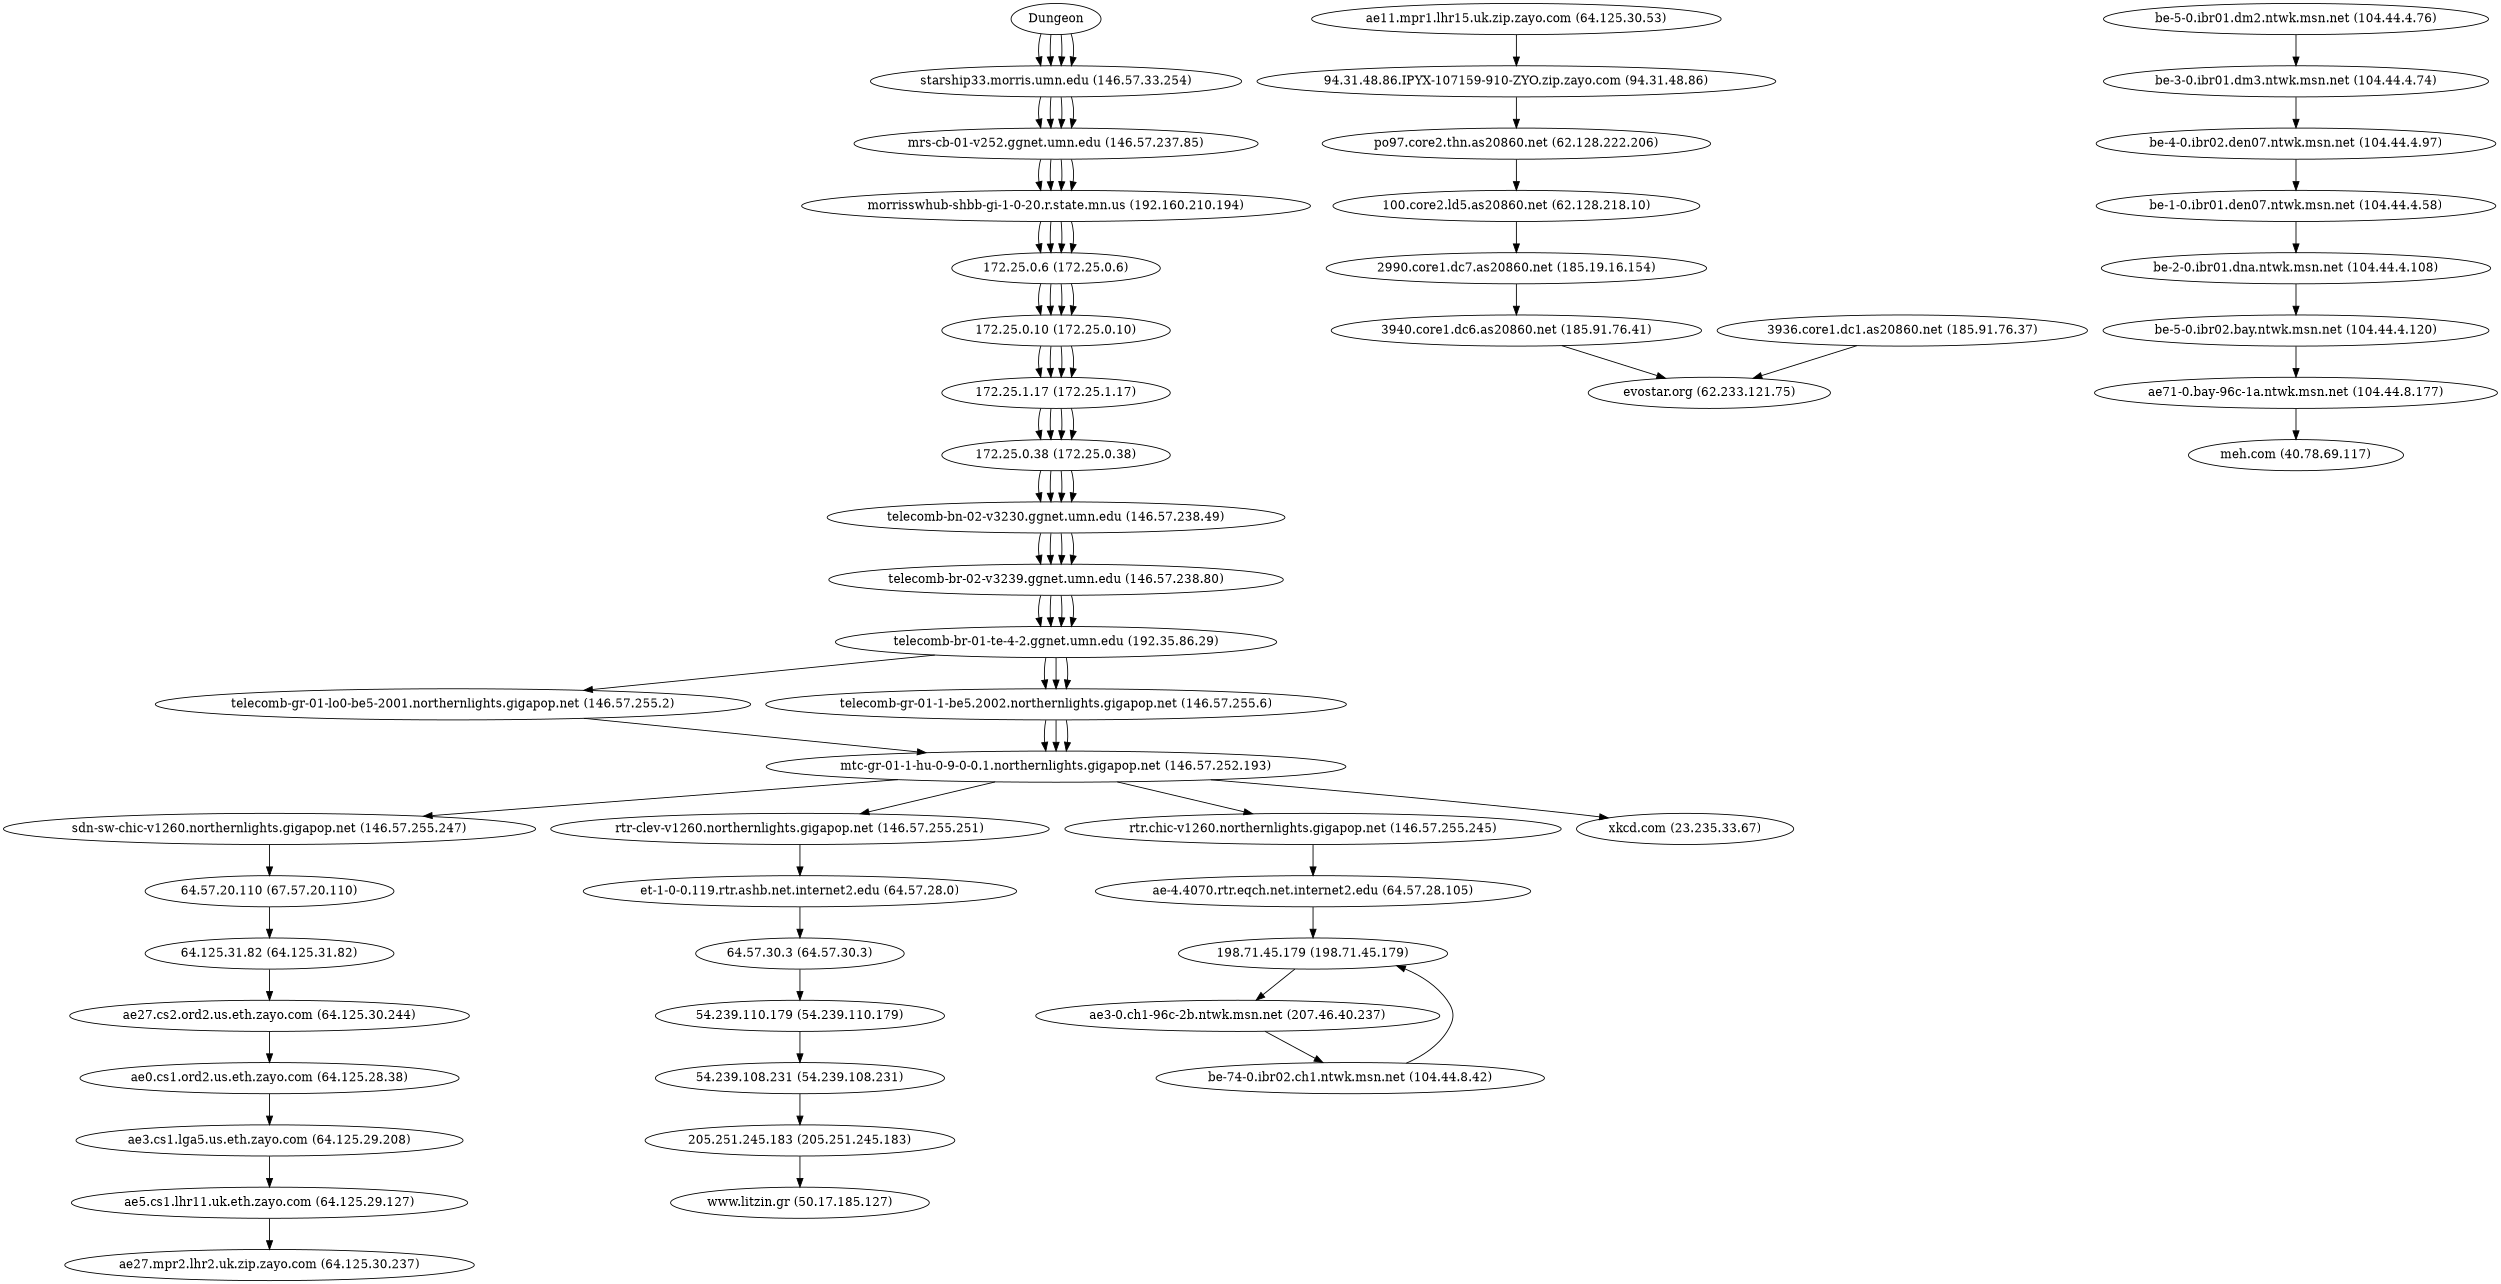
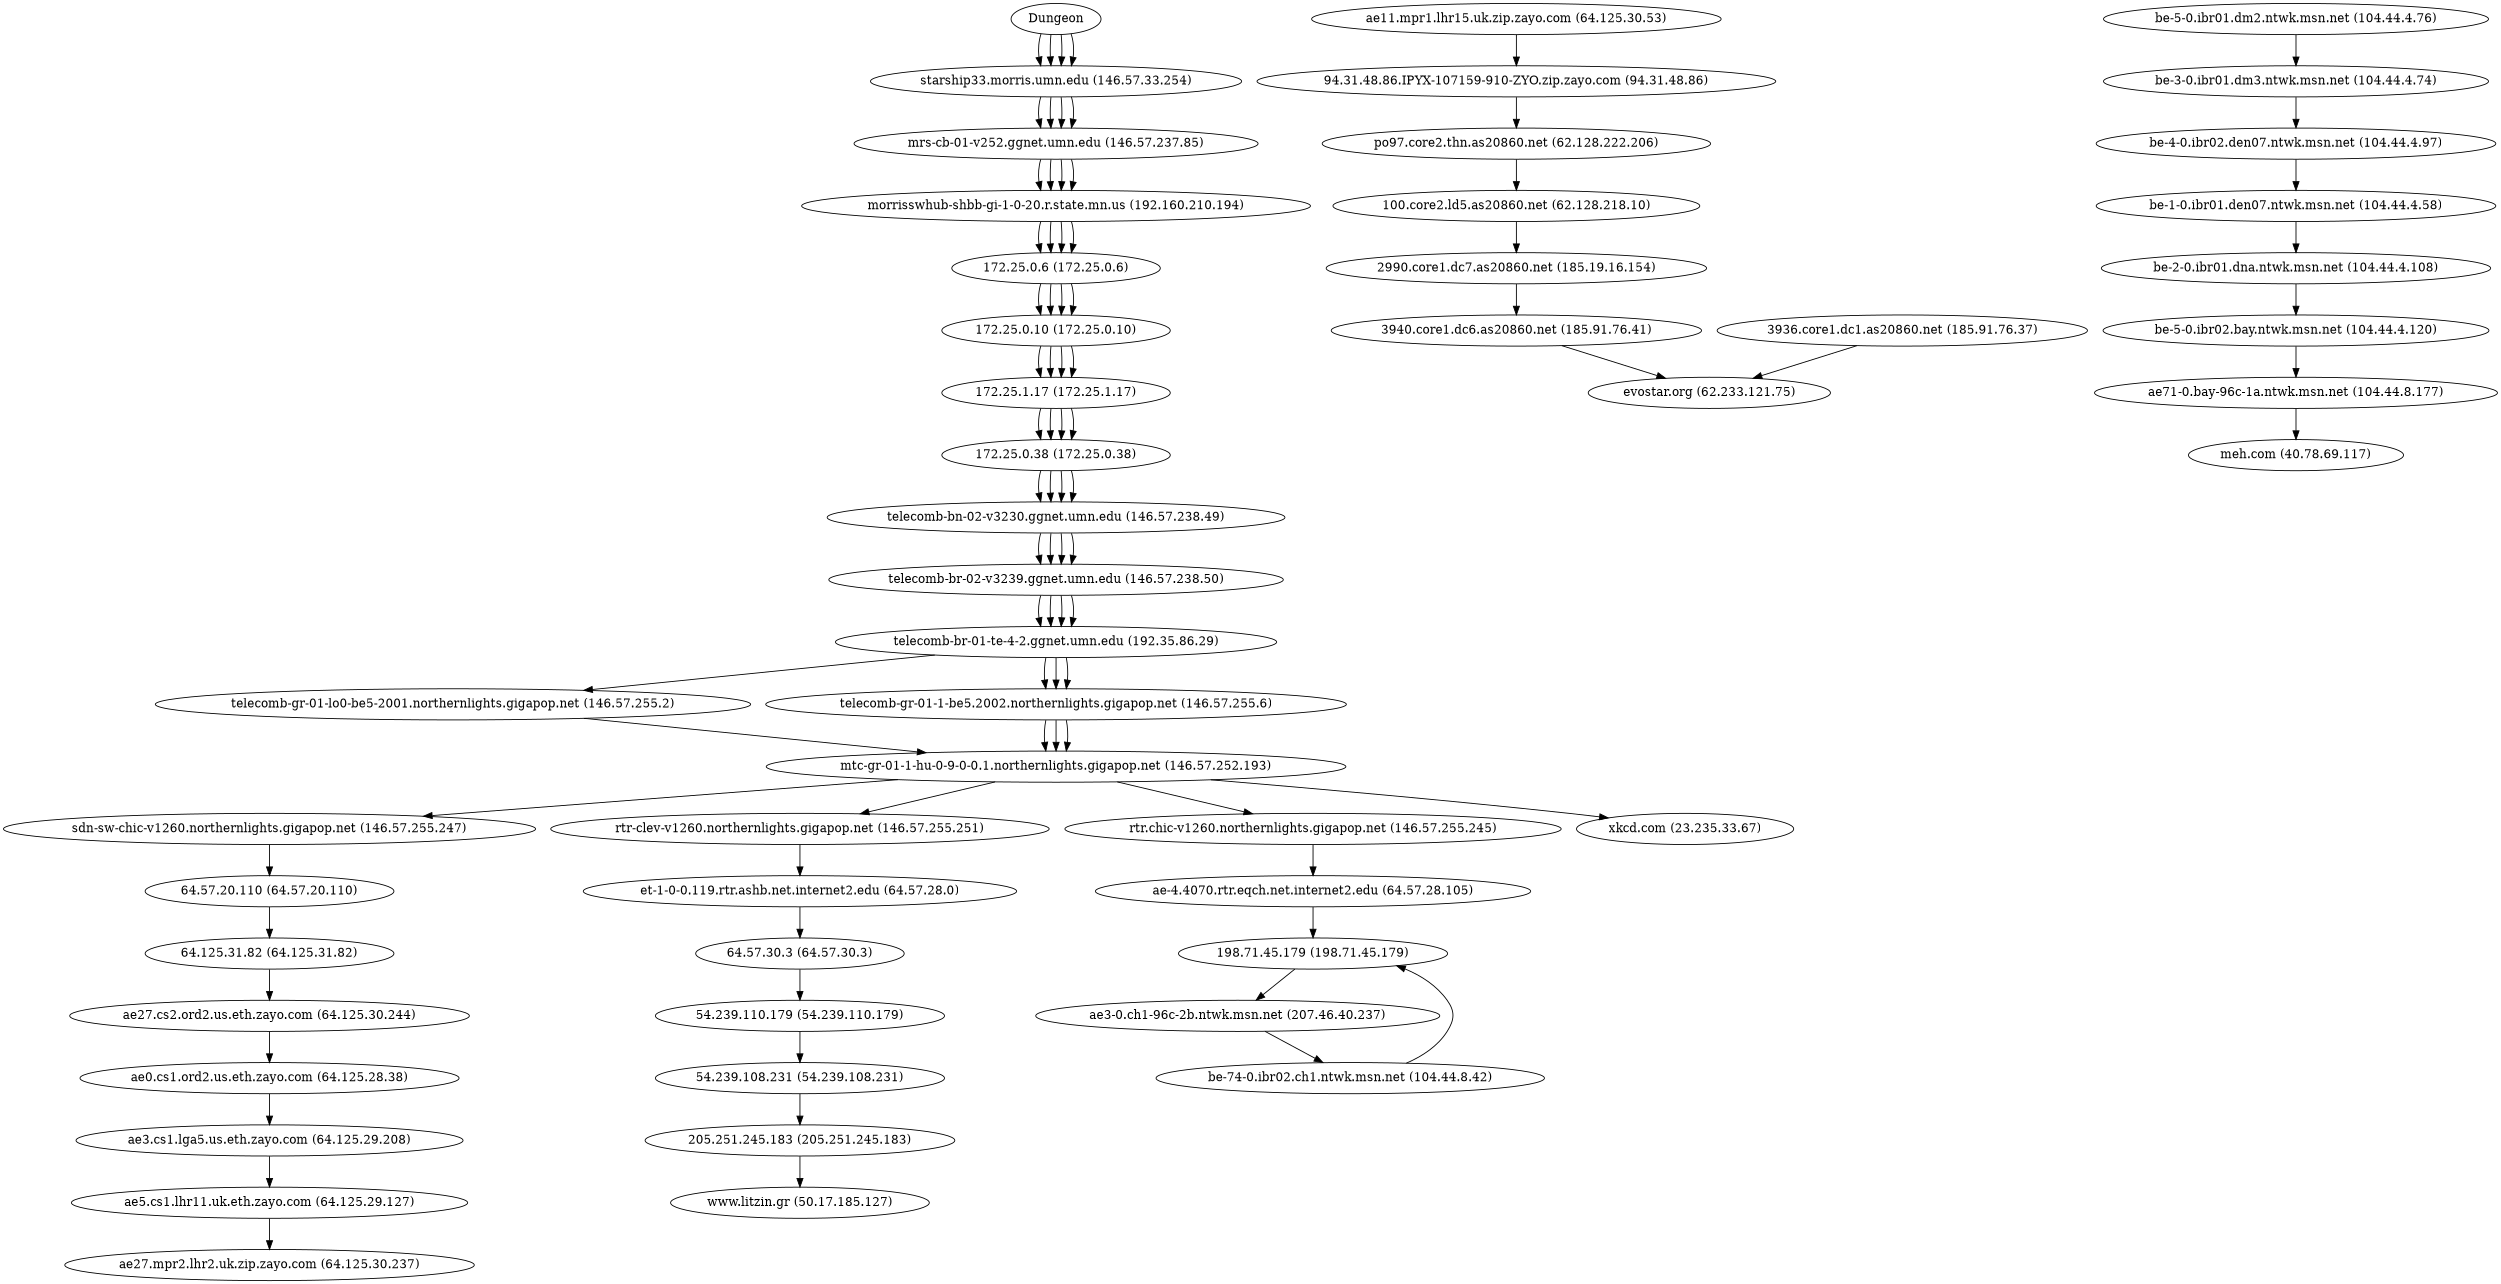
node "telecomb-br-02-v3239.ggnet.umn.edu (146.57.238.80)": label "telecomb-br-02-v3239.ggnet.umn.edu (146.57.238.80)" -> "telecomb-br-02-v3239.ggnet.umn.edu (146.57.238.50)"
node "64.57.20.110 (67.57.20.110)": label "64.57.20.110 (67.57.20.110)" -> "64.57.20.110 (64.57.20.110)"
